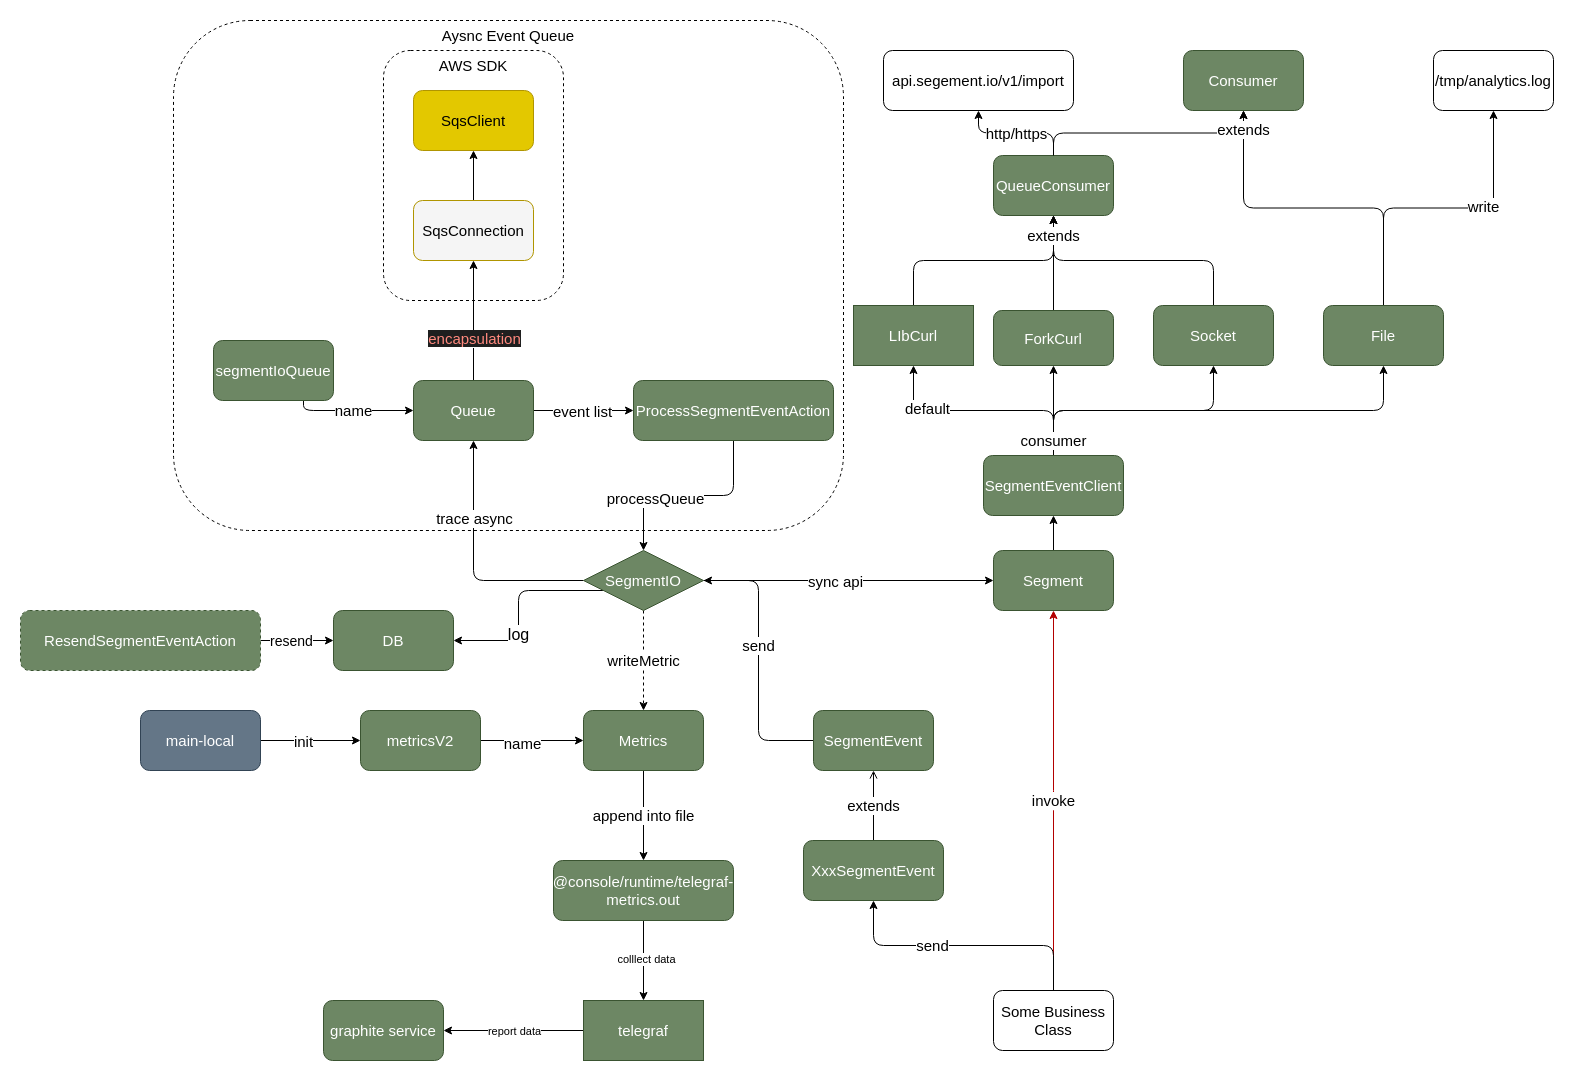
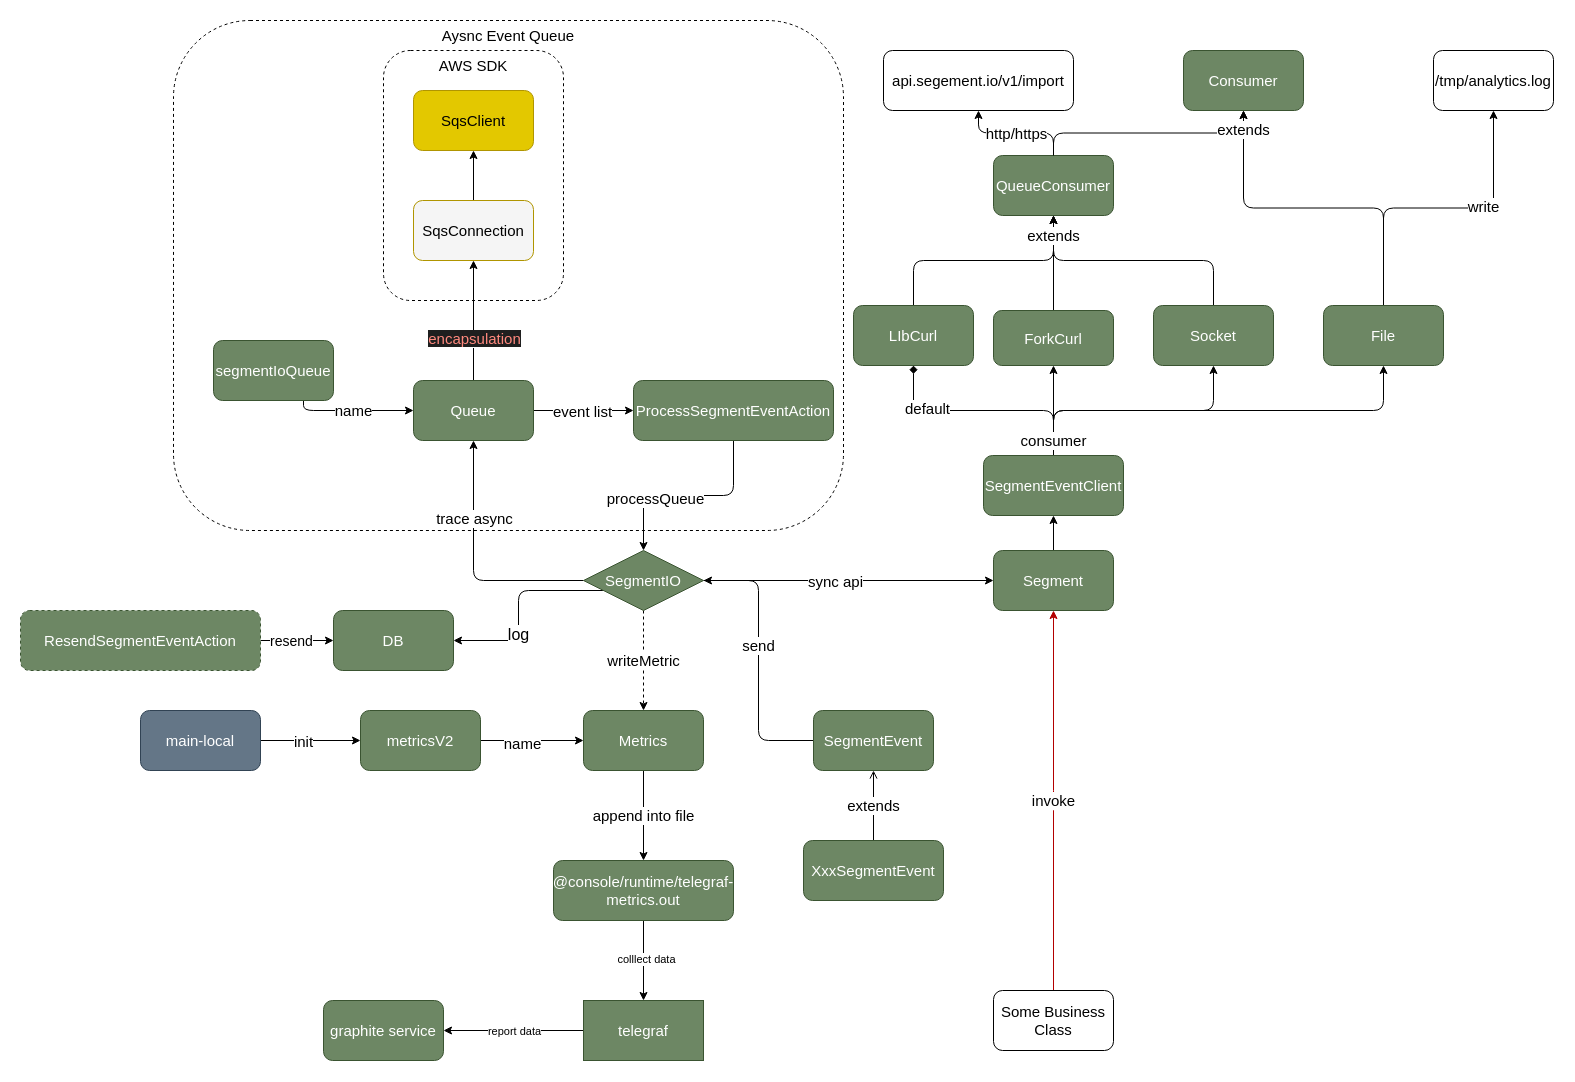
node "LIbCurl": shape rectangle -> rounded rectangle
edge "SegmentEventClient" -> "LIbCurl": arrowhead classic -> diamond
edge "Some Business Class" -> "XxxSegmentEvent": removed, label "send"
